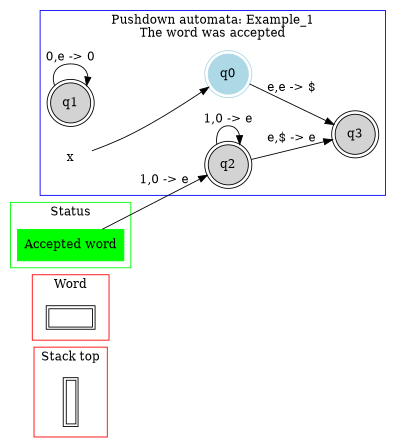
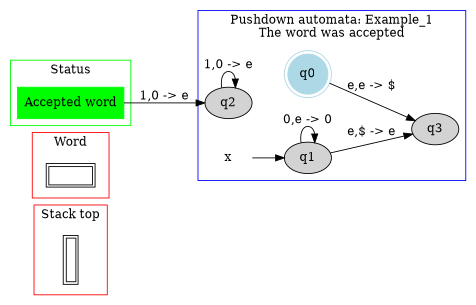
node "q1": shape doublecircle -> ellipse
edge "x" -> "q0": now "x" -> "q1"
node "q3": shape doublecircle -> ellipse
edge "q2" -> "q3": now "q1" -> "q3"
node "q2": shape doublecircle -> ellipse
